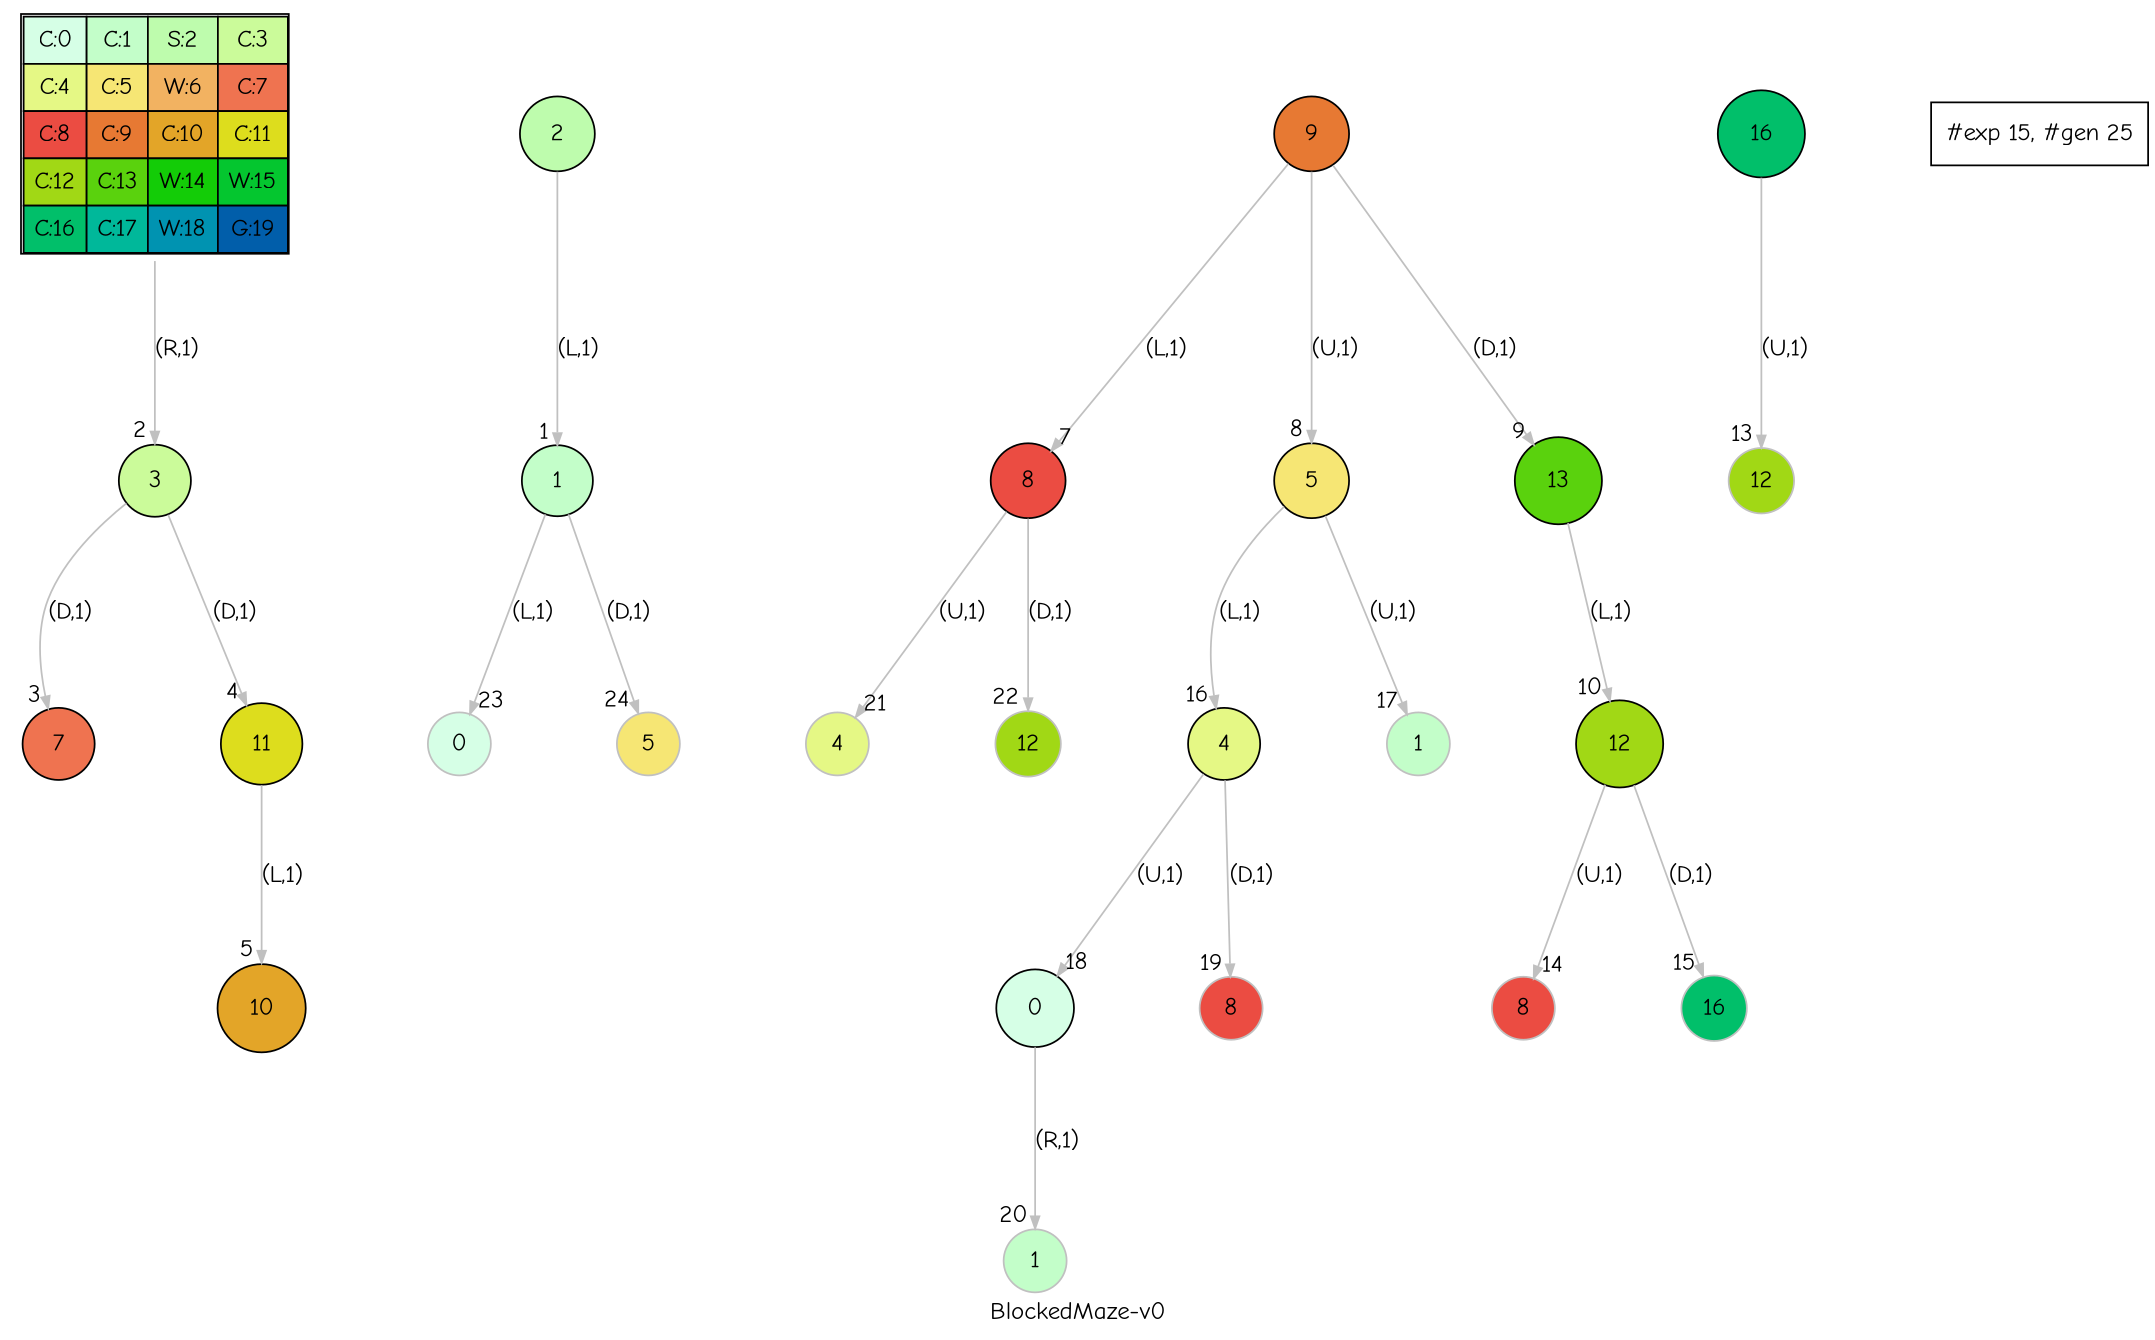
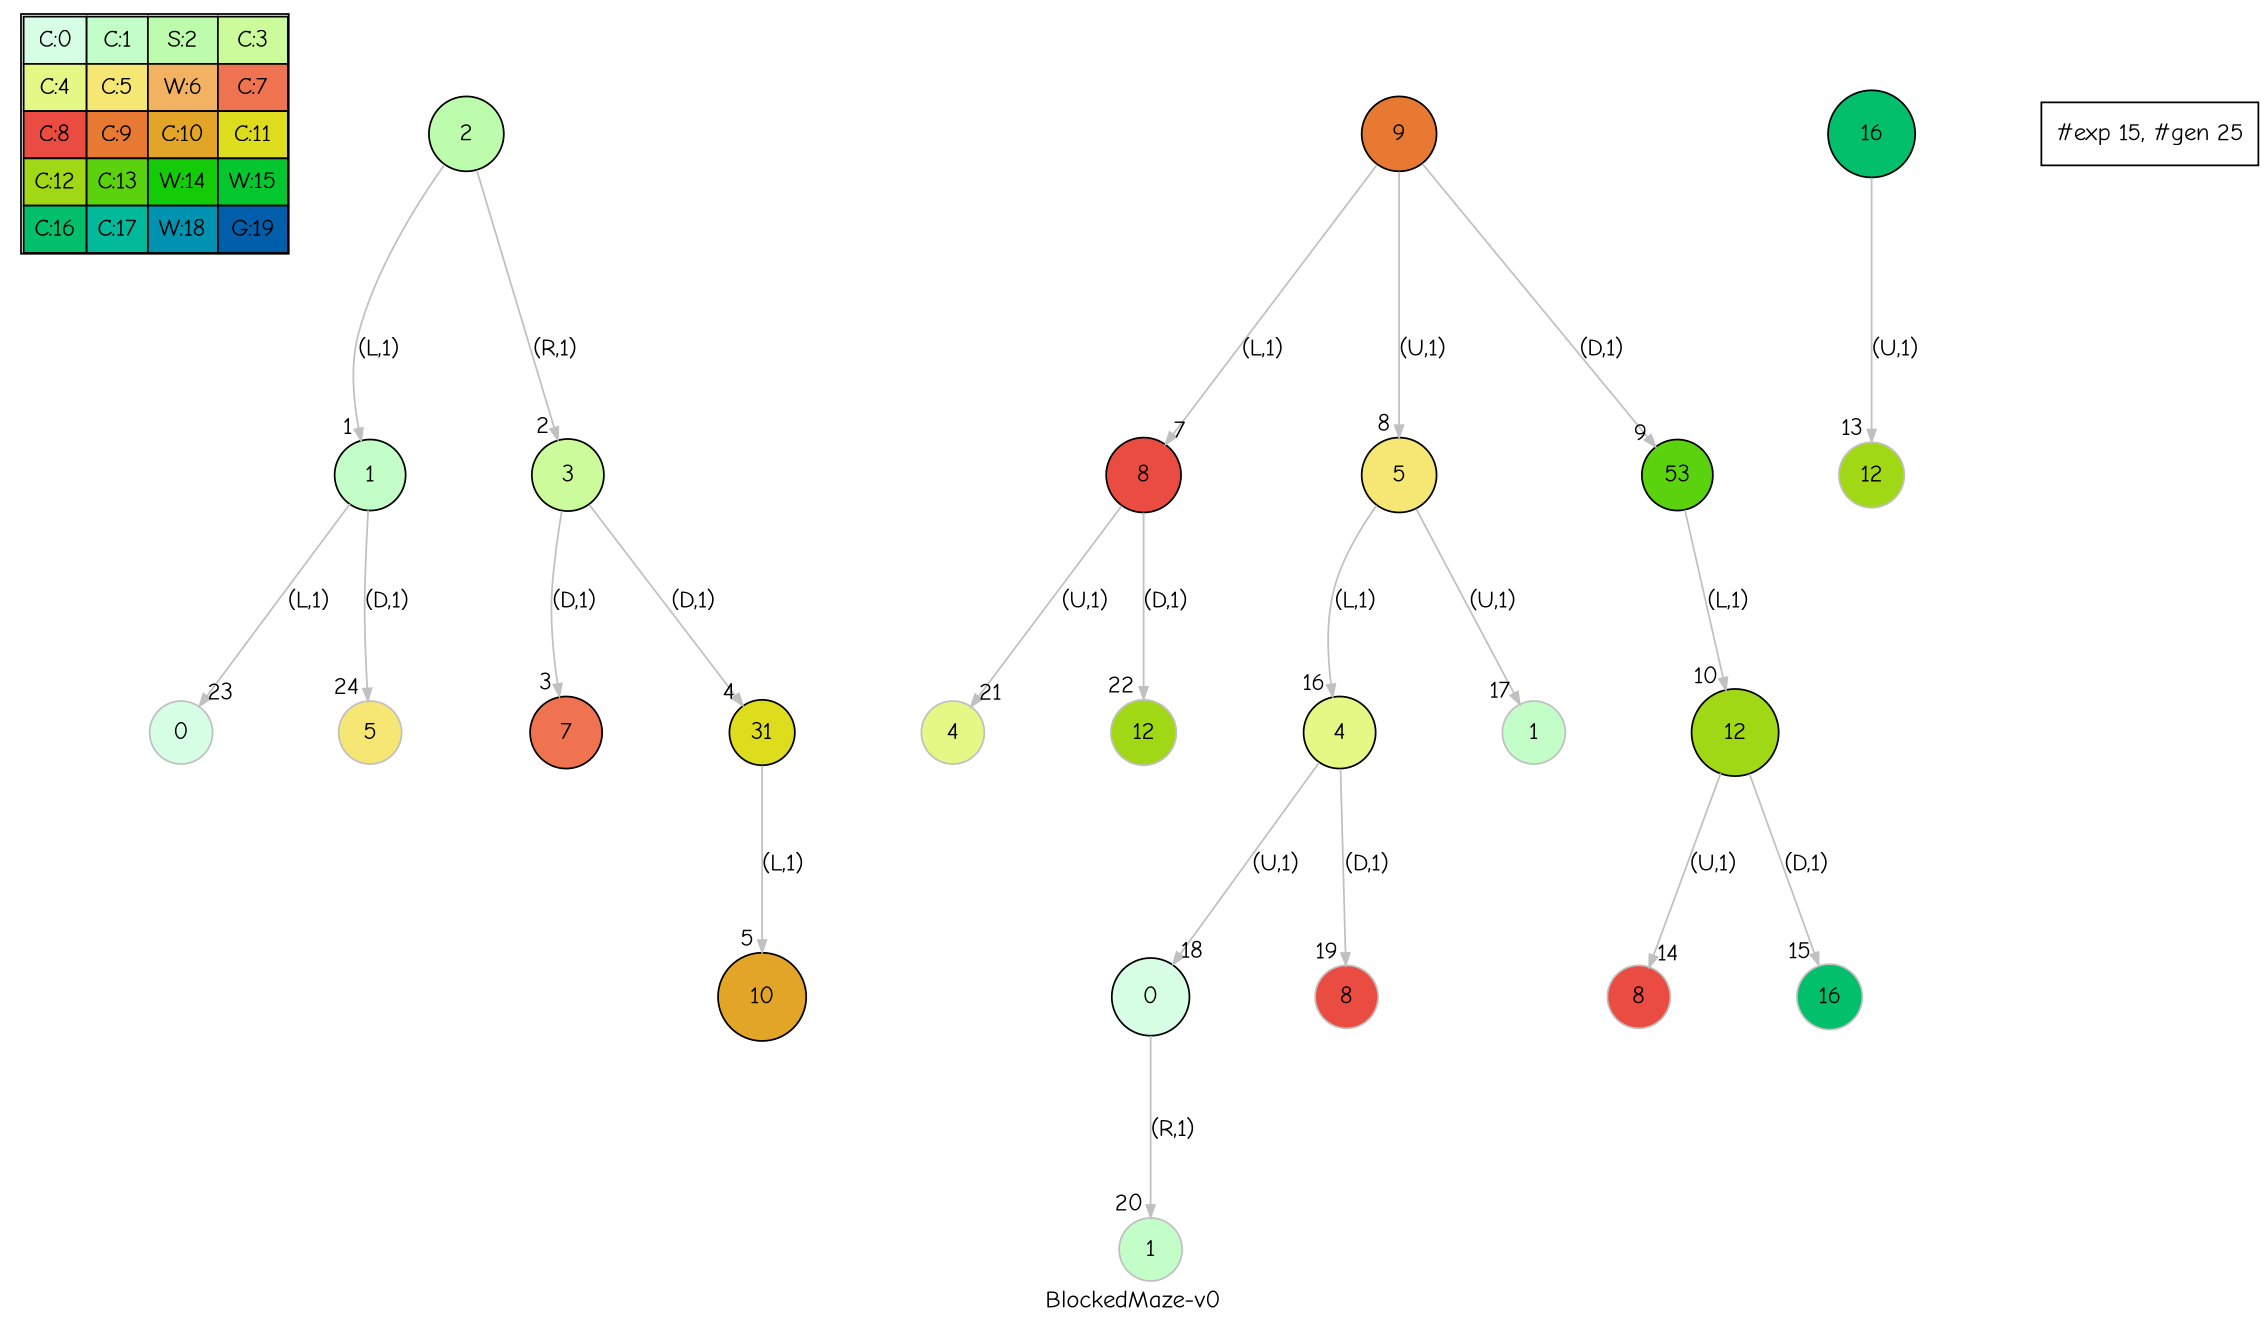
edge "C:0" -> "3": now "2" -> "3"
node "13": label "13" -> "53"
node "11": label "11" -> "31"
